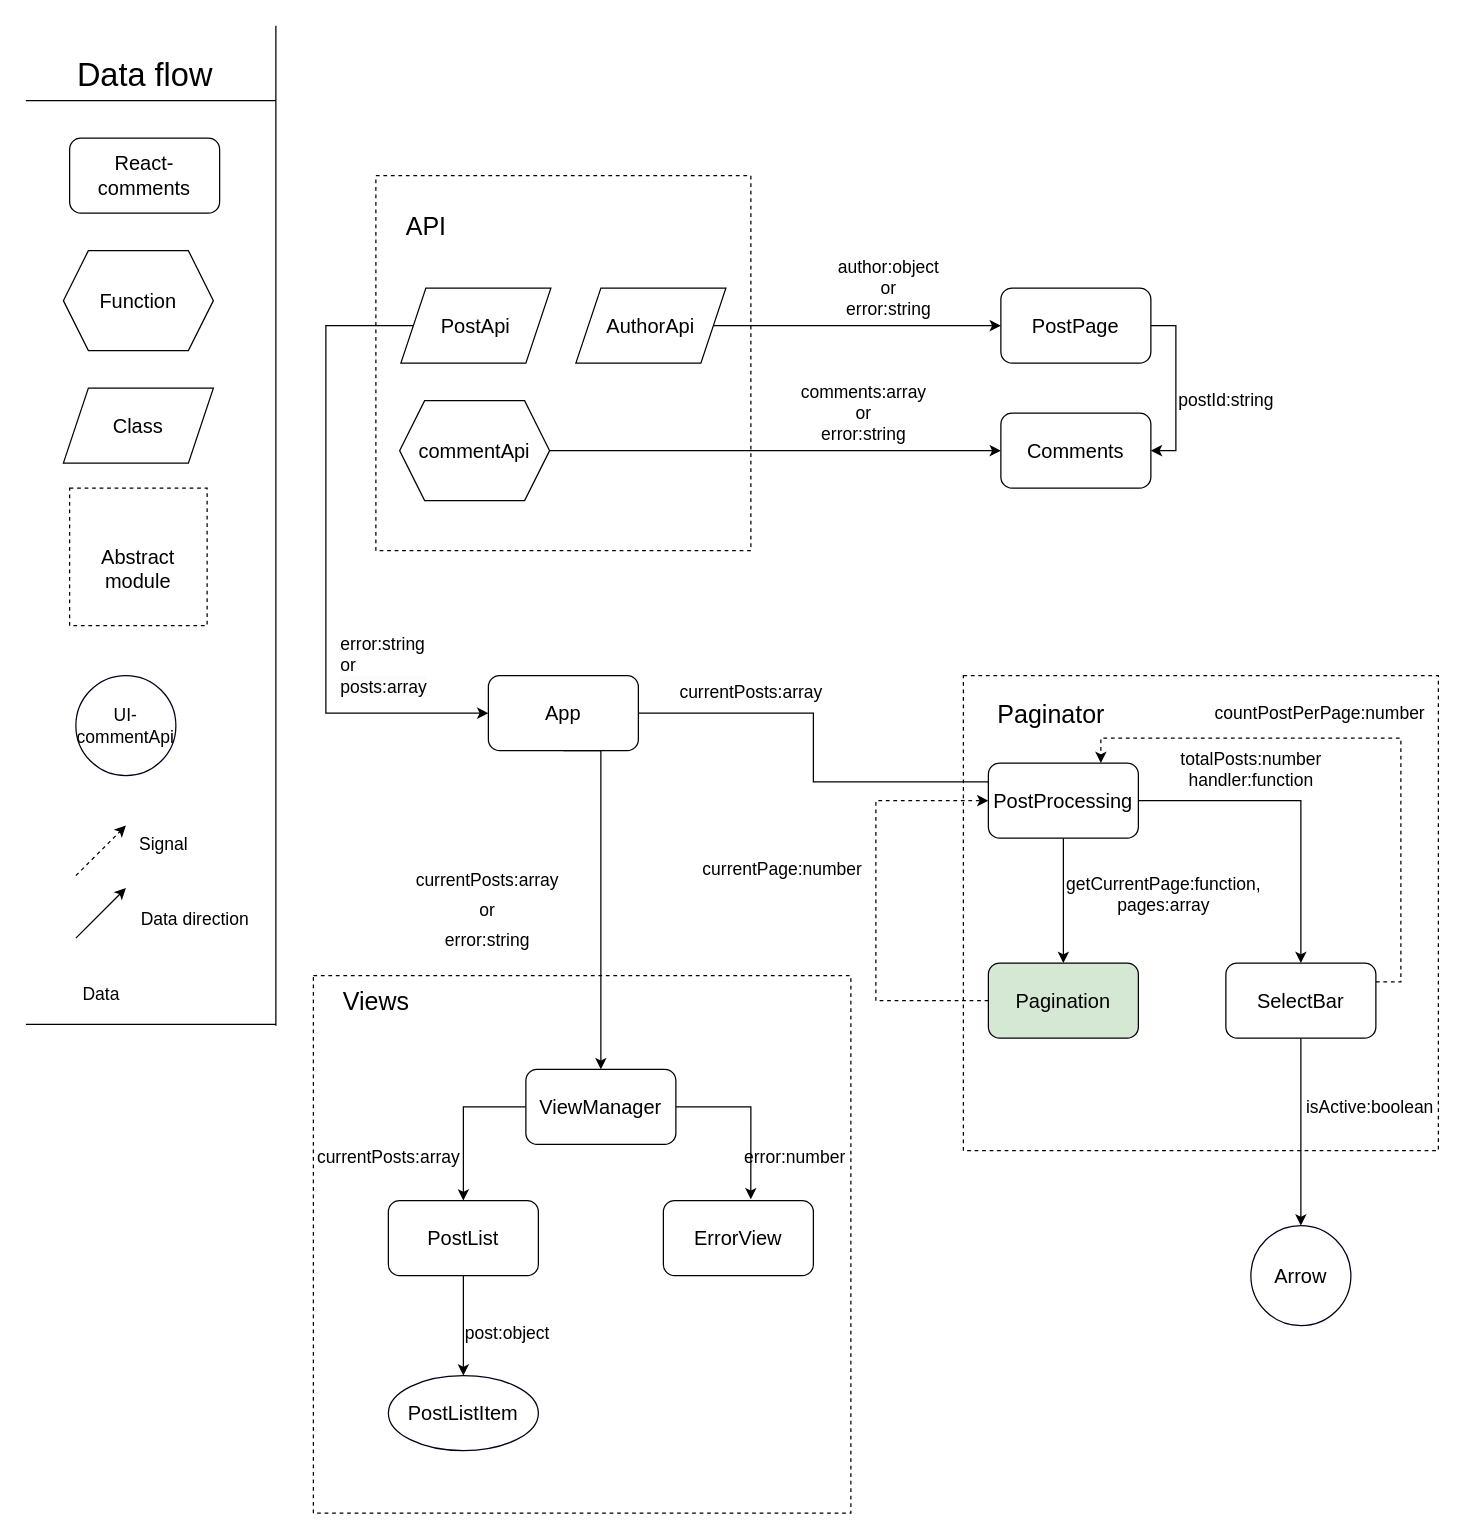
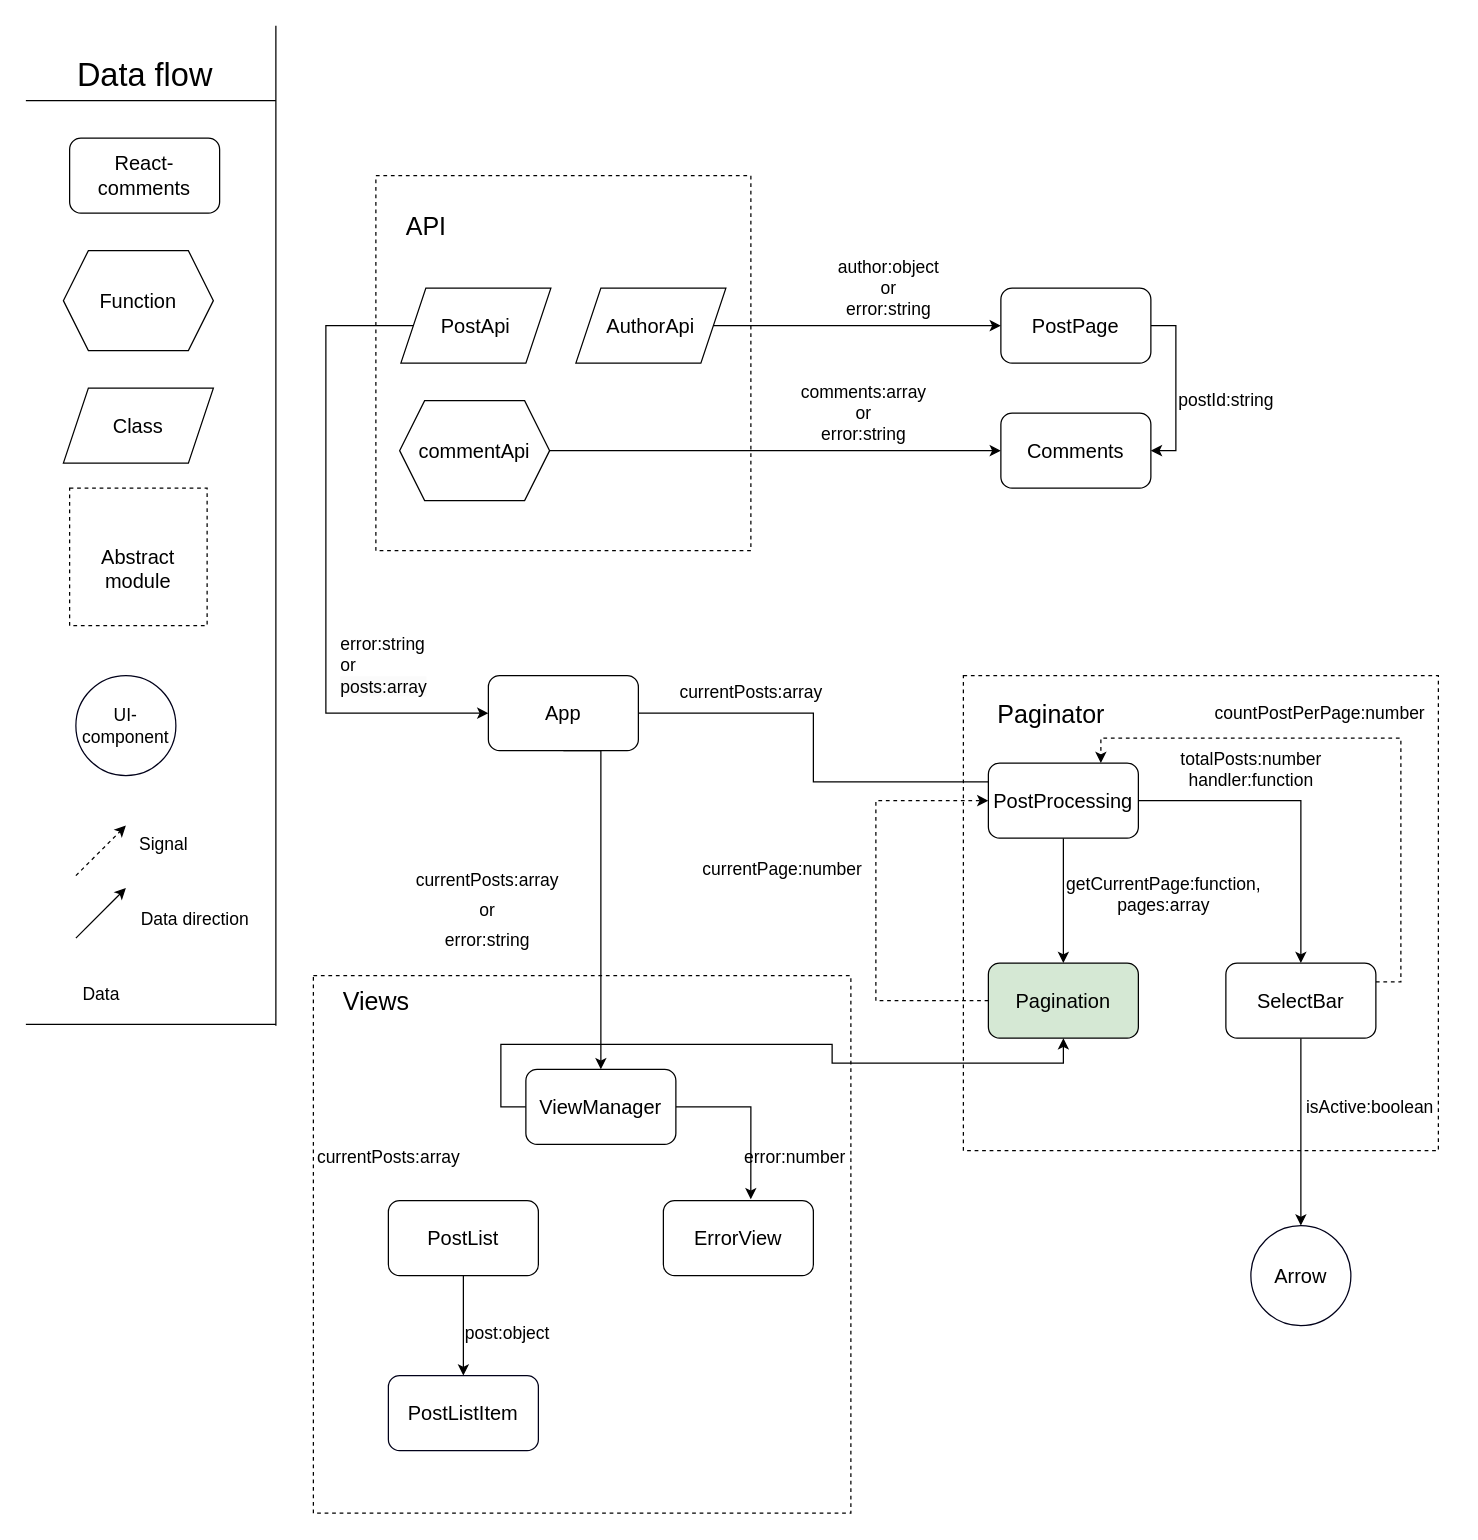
node "UI-commentApi": label "UI-commentApi" -> "UI-component"
edge "ViewManager" -> "PostList": now "ViewManager" -> "Pagination"
node "PostListItem": shape ellipse -> rounded rectangle
